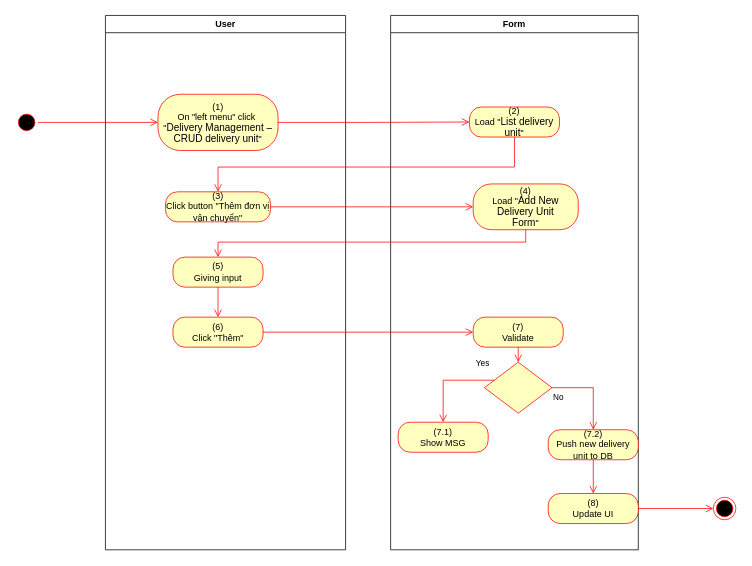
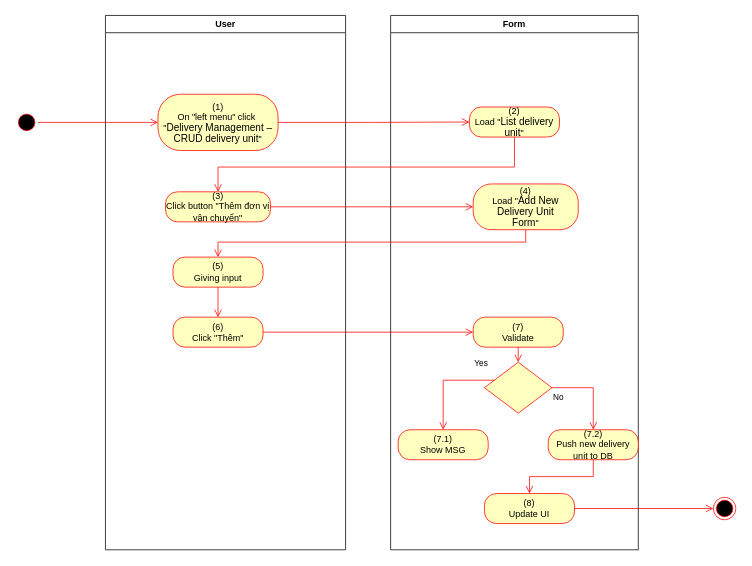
node "(7.1) Show MSG": moved (443, 437) -> (443, 444)
node "(8) Update UI": moved (593, 508) -> (529, 508)
